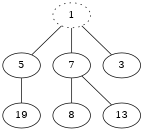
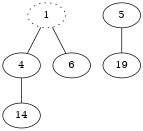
edge "1" -- "5": removed
node "7": label "7" -> "4"
node "3": label "3" -> "6"
node "8": removed
node "13": label "13" -> "14"
